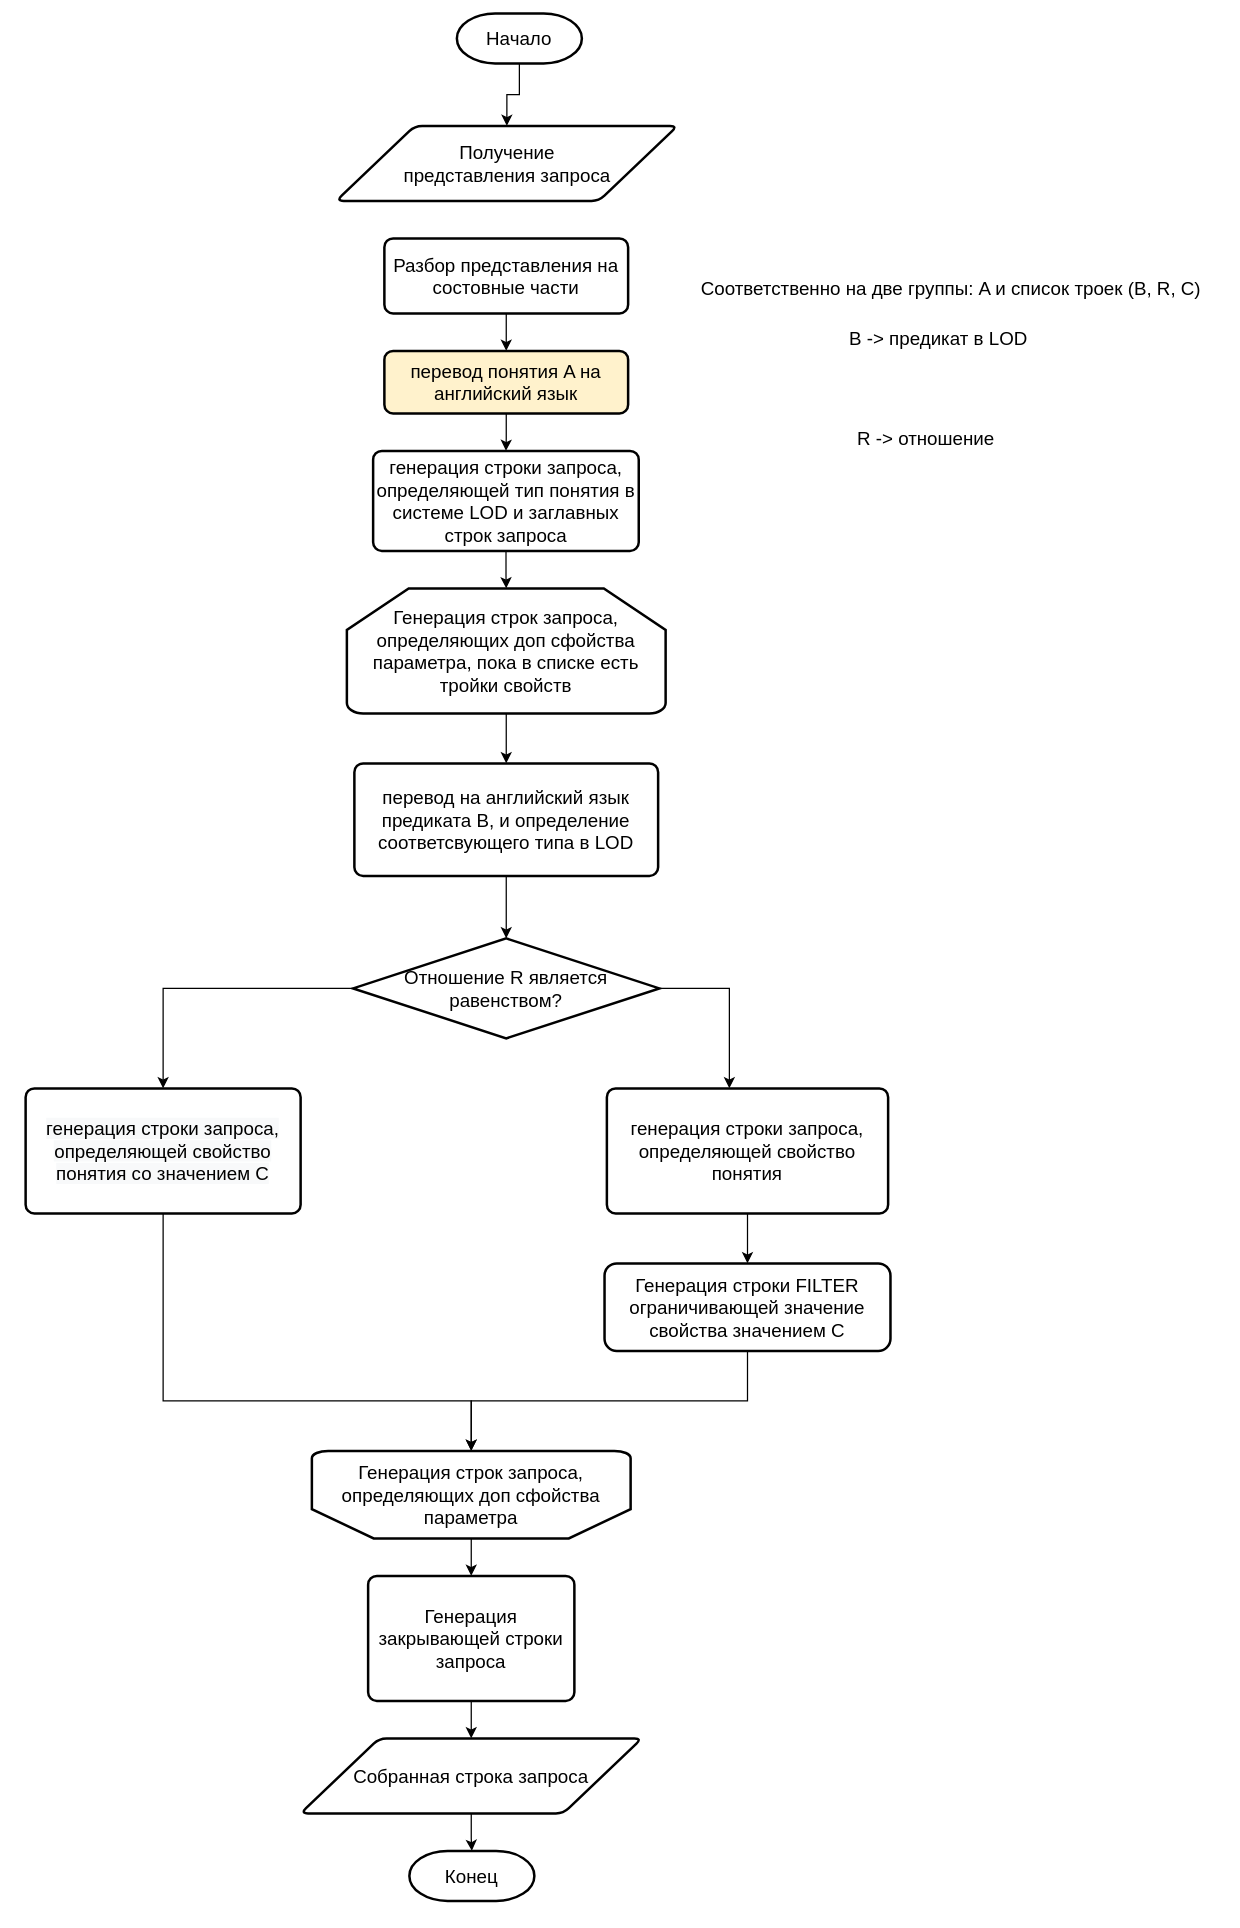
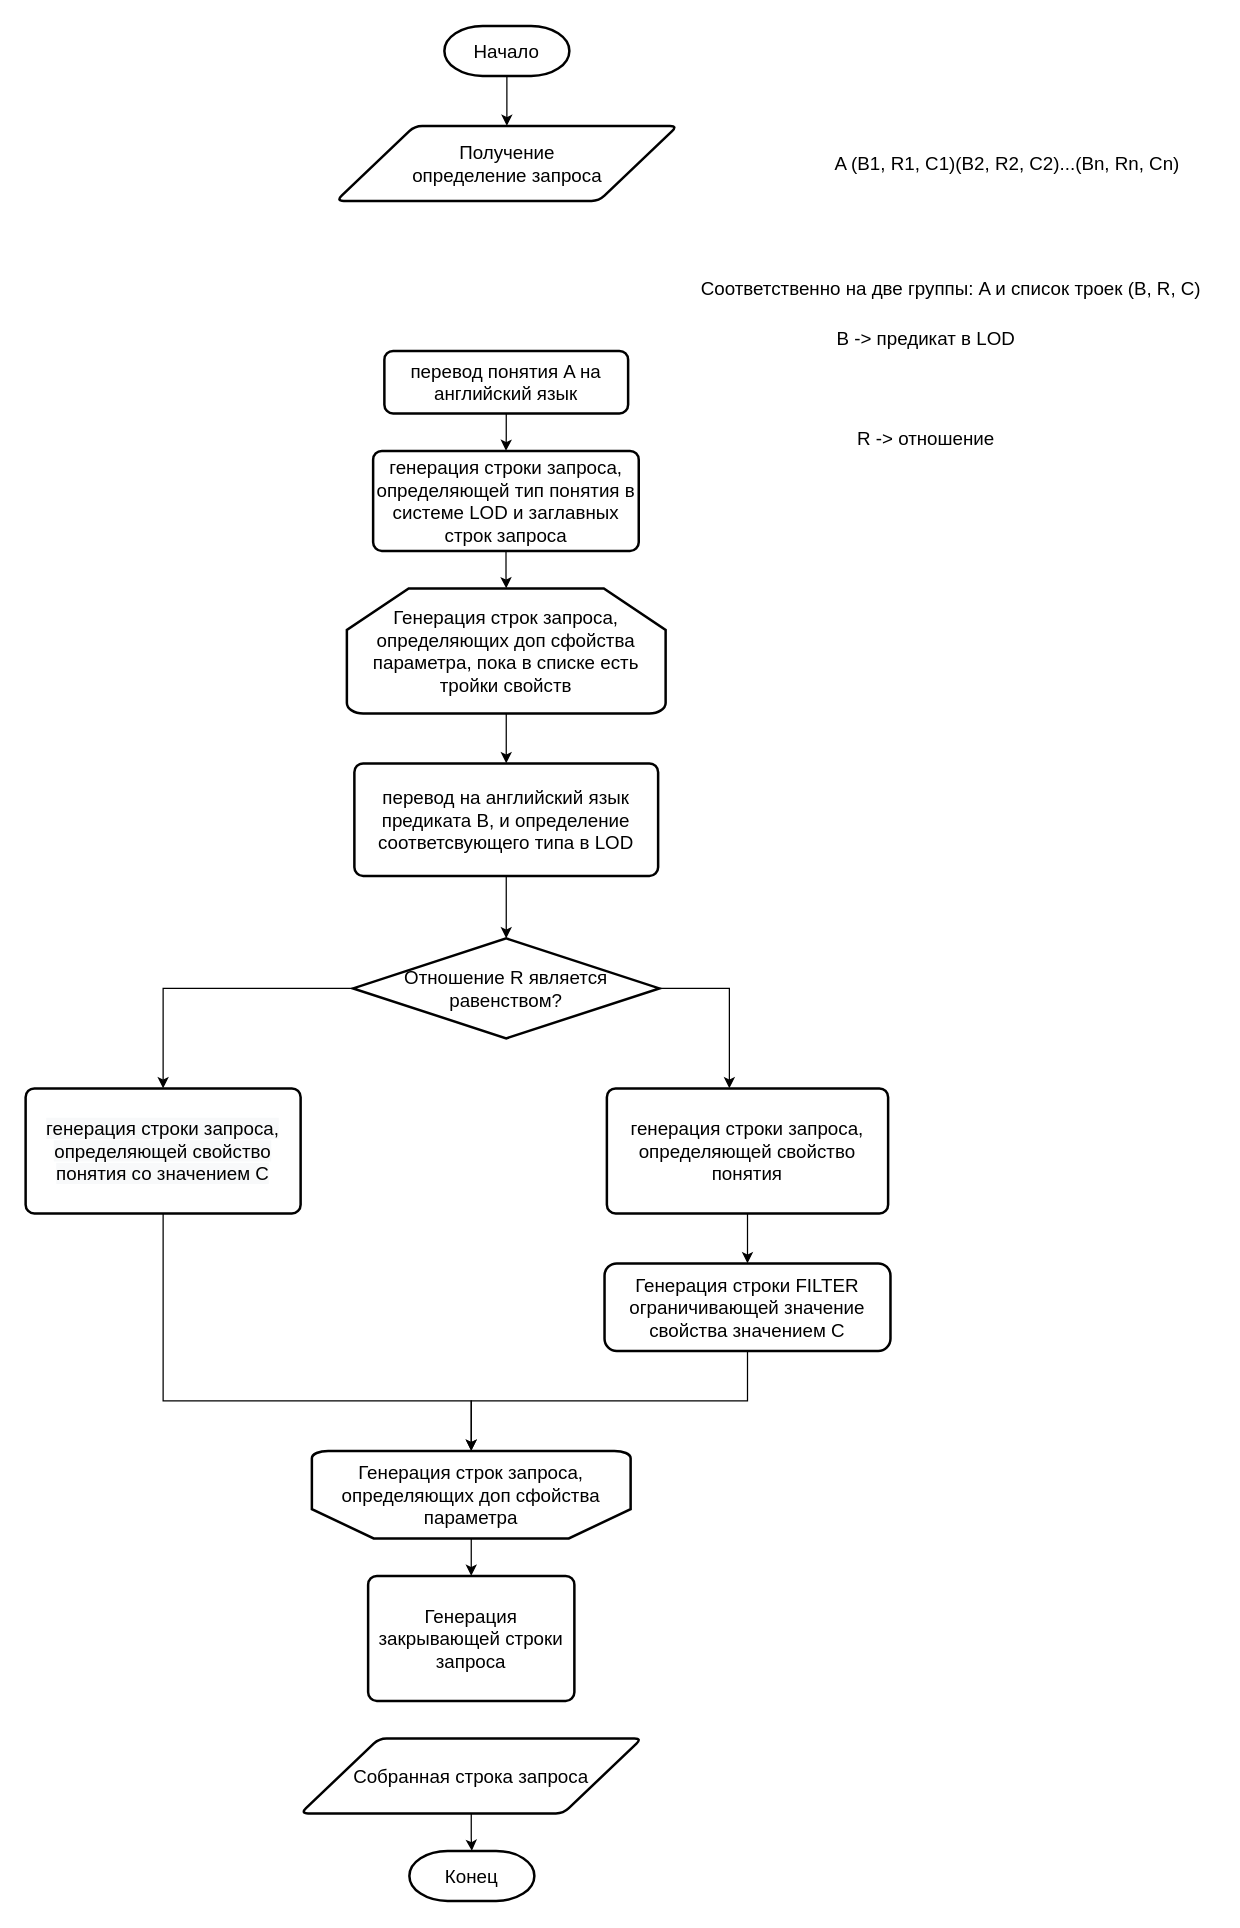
node "Начало": moved (519, 38) -> (507, 51)
node "Получение представления запроса": label "Получение представления запроса" -> "Получение определение запроса"
node "A (B1, R1, C1)(B2, R2, C2)...(Bn, Rn, Cn)": added
node "Разбор представления на состовные части": removed
edge "Разбор представления на состовные части" -> "перевод понятия A на английский язык": removed
node "B -> предикат в LOD": moved (938, 338) -> (926, 338)
node "перевод понятия A на английский язык": fillcolor #fff2cc -> #ffffff
edge "Генерация закрывающей строки запроса" -> "Собранная строка запроса": removed
